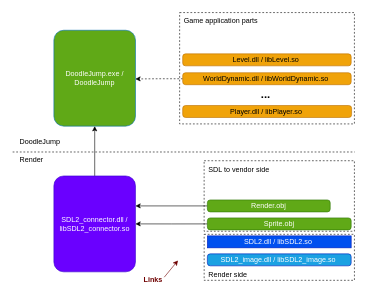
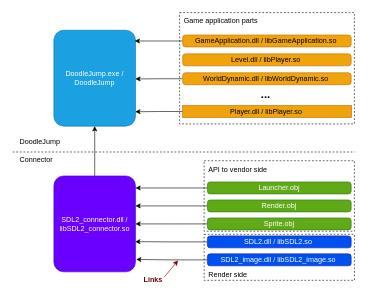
edge "GameApplication.dll / libGameApplication.so" -> "DoodleJump.exe / DoodleJump": added
node "GameApplication.dll / libGameApplication.so": added
node "Level.dll / libLevel.so": label "Level.dll / libLevel.so" -> "Level.dll / libPlayer.so"
node "DoodleJump.exe / DoodleJump": fillcolor #60a917 -> #1ba1e2
edge "WorldDynamic.dll / libWorldDynamic.so" -> "DoodleJump.exe / DoodleJump": style dashed -> solid
edge "Player.dll / libPlayer.so" -> "DoodleJump.exe / DoodleJump": added
node "Player.dll / libPlayer.so": shape rounded rectangle -> rectangle
node "Render": label "Render" -> "Connector"
node "SDL to vendor side": label "SDL to vendor side" -> "API to vendor side"
edge "Launcher.obj" -> "SDL2_connector.dll / libSDL2_connector.so": added
node "Launcher.obj": added
node "Render.obj": size 123x12 -> 144x12
edge "SDL2.dll / libSDL2.so" -> "SDL2_connector.dll / libSDL2_connector.so": added
node "SDL2.dll / libSDL2.so": shape rectangle -> rounded rectangle
edge "SDL2_image.dll / libSDL2_image.so" -> "SDL2_connector.dll / libSDL2_connector.so": added
node "SDL2_image.dll / libSDL2_image.so": fillcolor #1ba1e2 -> #0050ef
